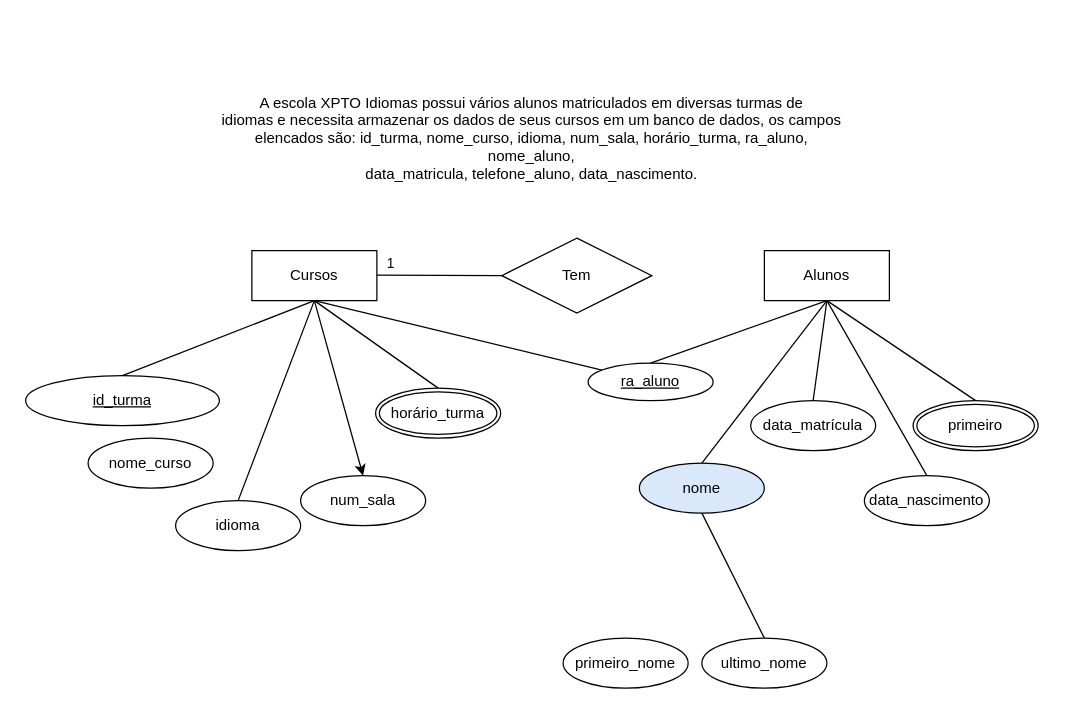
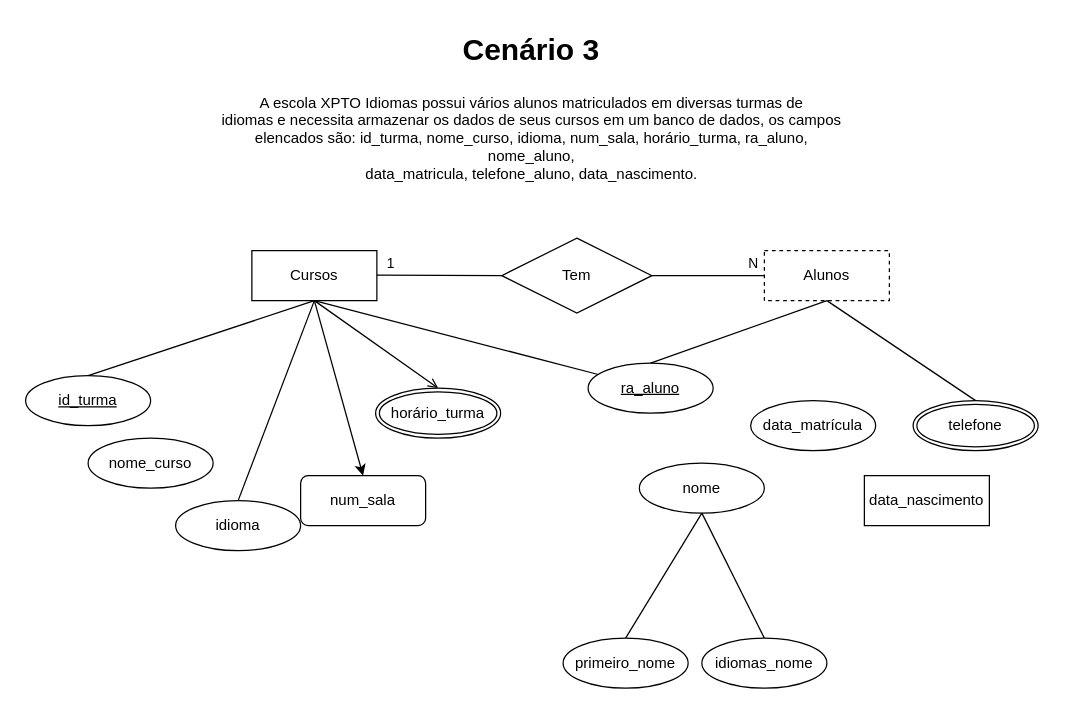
node "Cenário 3": added
edge "Tem" -- "Alunos": added, label "N"
node "Alunos": style solid -> dashed
edge "Alunos" -- "data_matrícula": removed
node "ra_aluno": size 125x38 -> 125x50
edge "Alunos" -- "nome": removed
edge "Cursos" -- "horário_turma": arrowhead none -> open
edge "Alunos" -- "data_nascimento": removed
node "id_turma": size 194x50 -> 125x50
node "primeiro": label "primeiro" -> "telefone"
node "nome": fillcolor #dae8fc -> #ffffff
node "num_sala": shape ellipse -> rounded rectangle
node "data_nascimento": shape ellipse -> rectangle
edge "nome" -- "primeiro_nome": added
node "ultimo_nome": label "ultimo_nome" -> "idiomas_nome"
